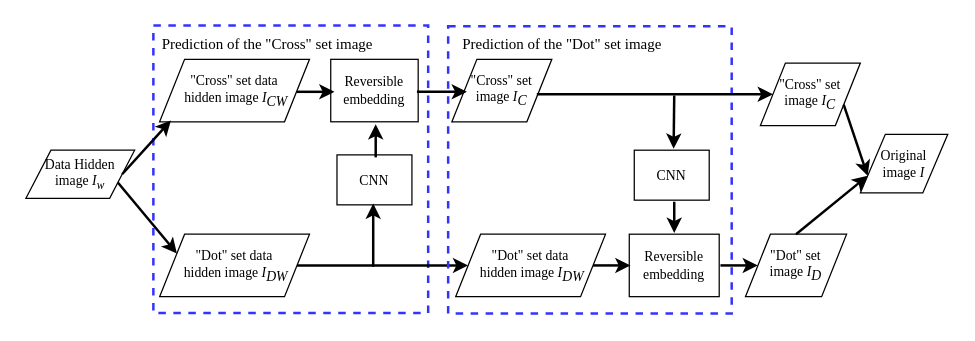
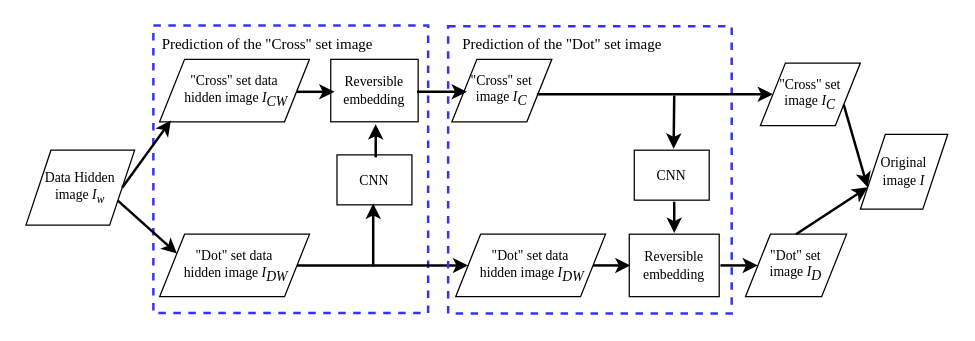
node "Original image I": size 88x59 -> 88x75
node "Data Hiddenimage Iw": size 109x48 -> 109x75
